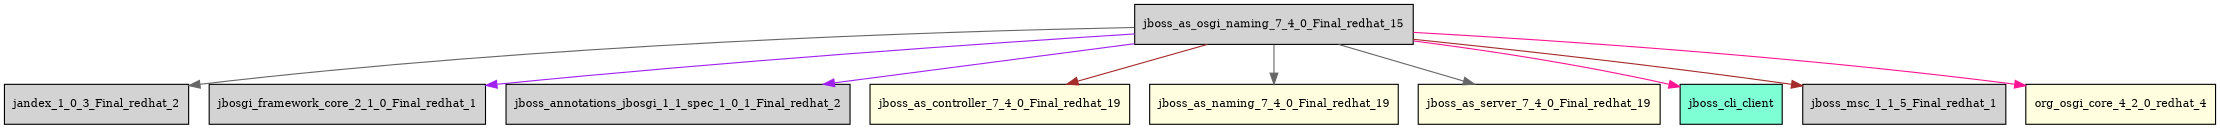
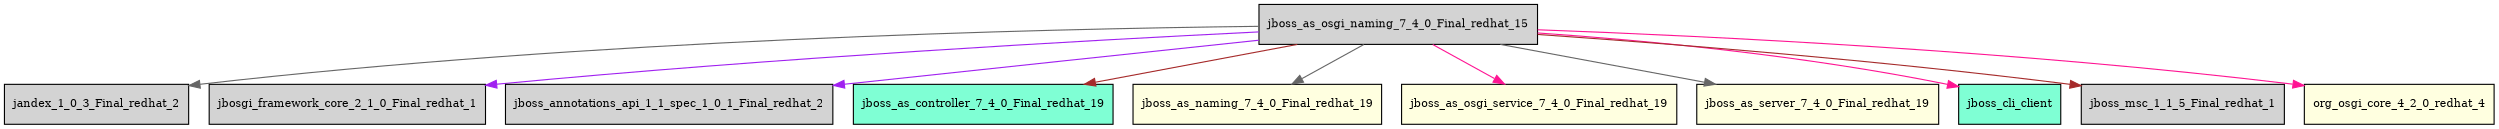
node "jboss_annotations_jbosgi_1_1_spec_1_0_1_Final_redhat_2": label "jboss_annotations_jbosgi_1_1_spec_1_0_1_Final_redhat_2" -> "jboss_annotations_api_1_1_spec_1_0_1_Final_redhat_2"
node "jboss_as_controller_7_4_0_Final_redhat_19": fillcolor lightyellow -> aquamarine
node "jboss_as_osgi_service_7_4_0_Final_redhat_19": added
